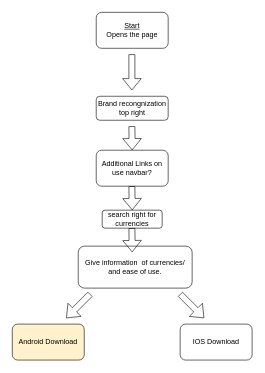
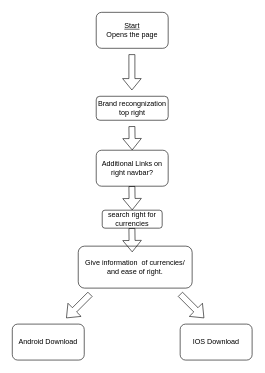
node "Additional Links on use navbar?": label "Additional Links on use navbar?" -> "Additional Links on right navbar?"
node "Give information of currencies/ and ease of use.": label "Give information of currencies/ and ease of use." -> "Give information of currencies/ and ease of right."
node "Android Download": fillcolor #fff2cc -> #ffffff
